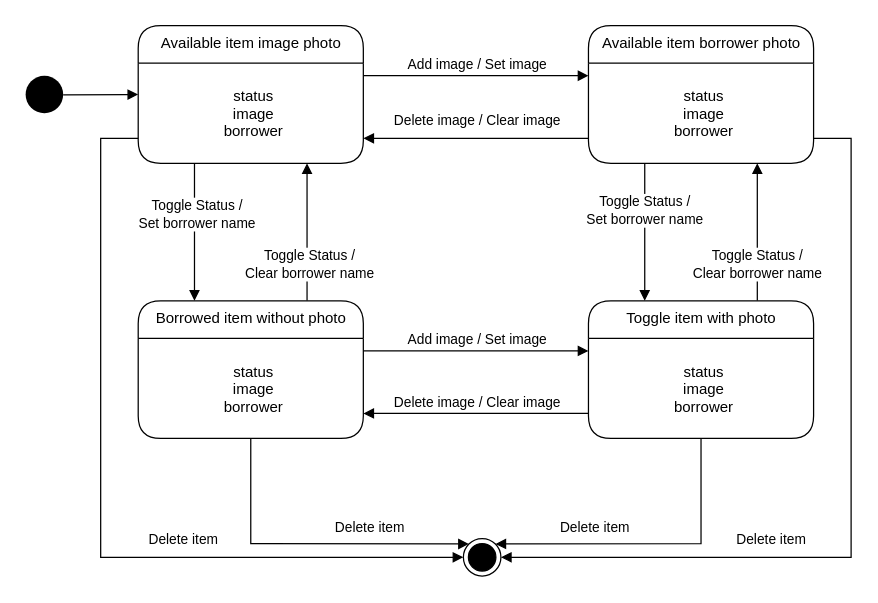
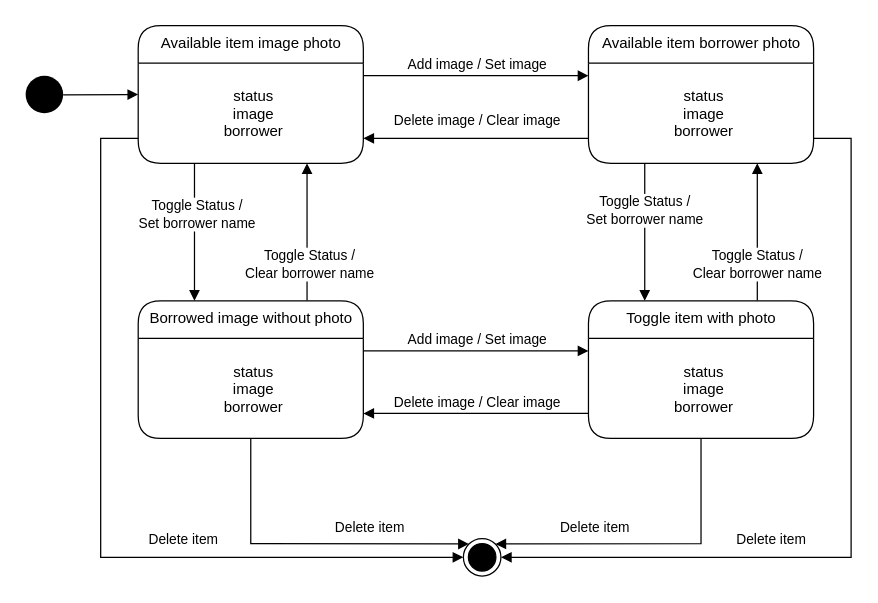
node "Borrowed item without photo": label "Borrowed item without photo" -> "Borrowed image without photo"
